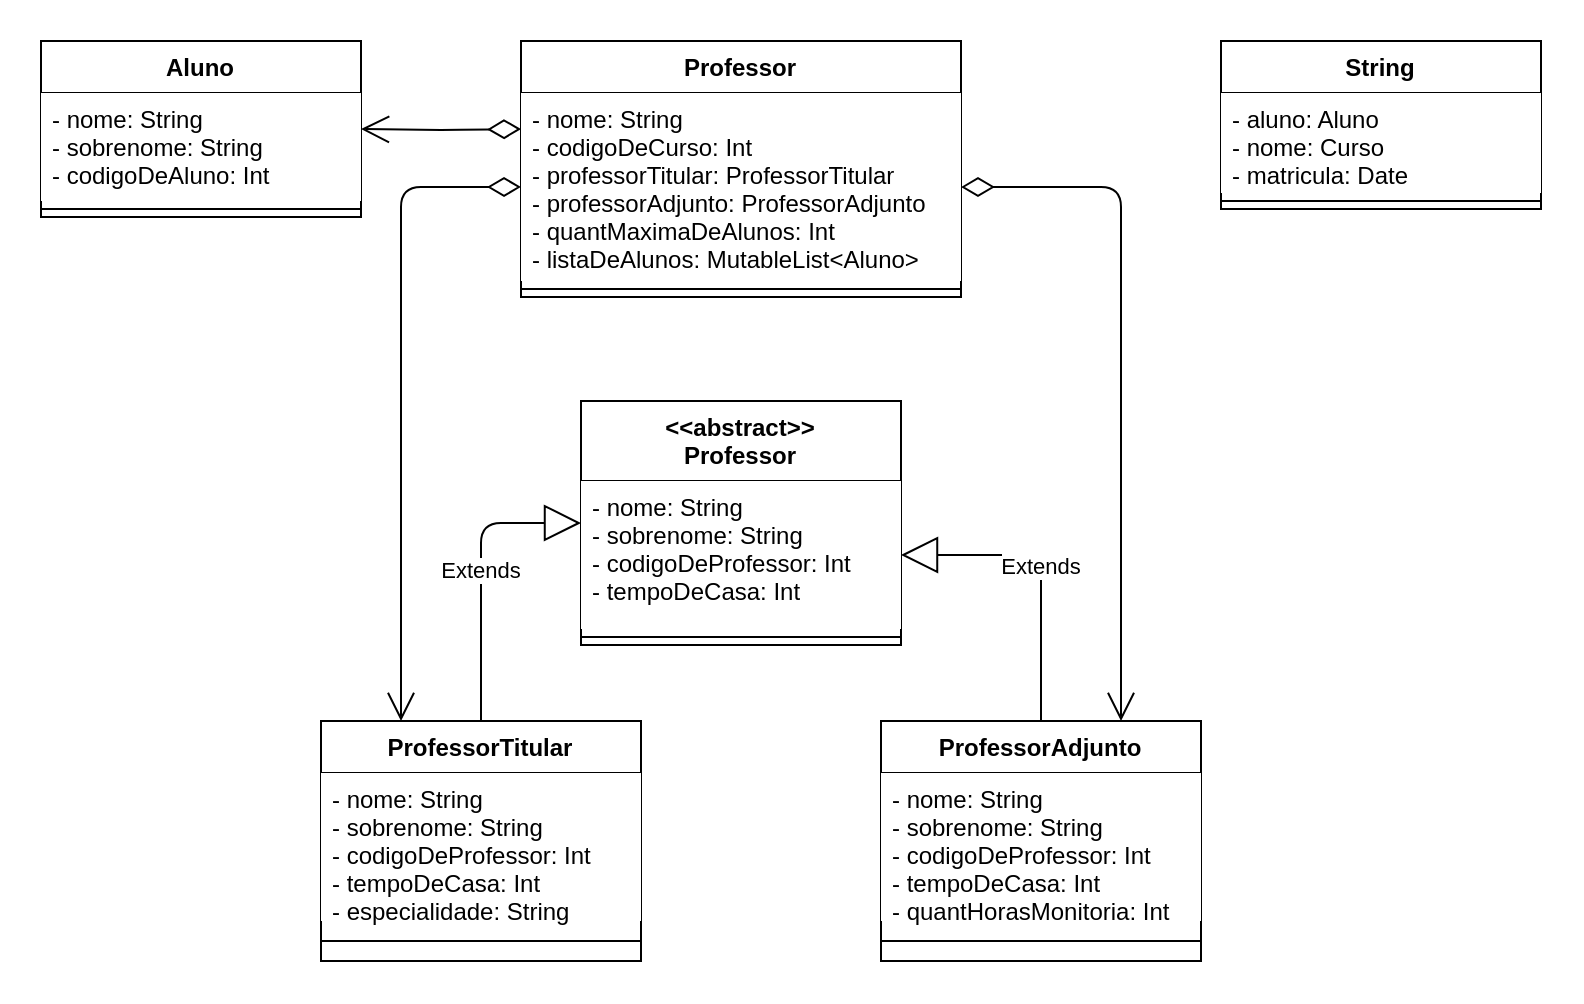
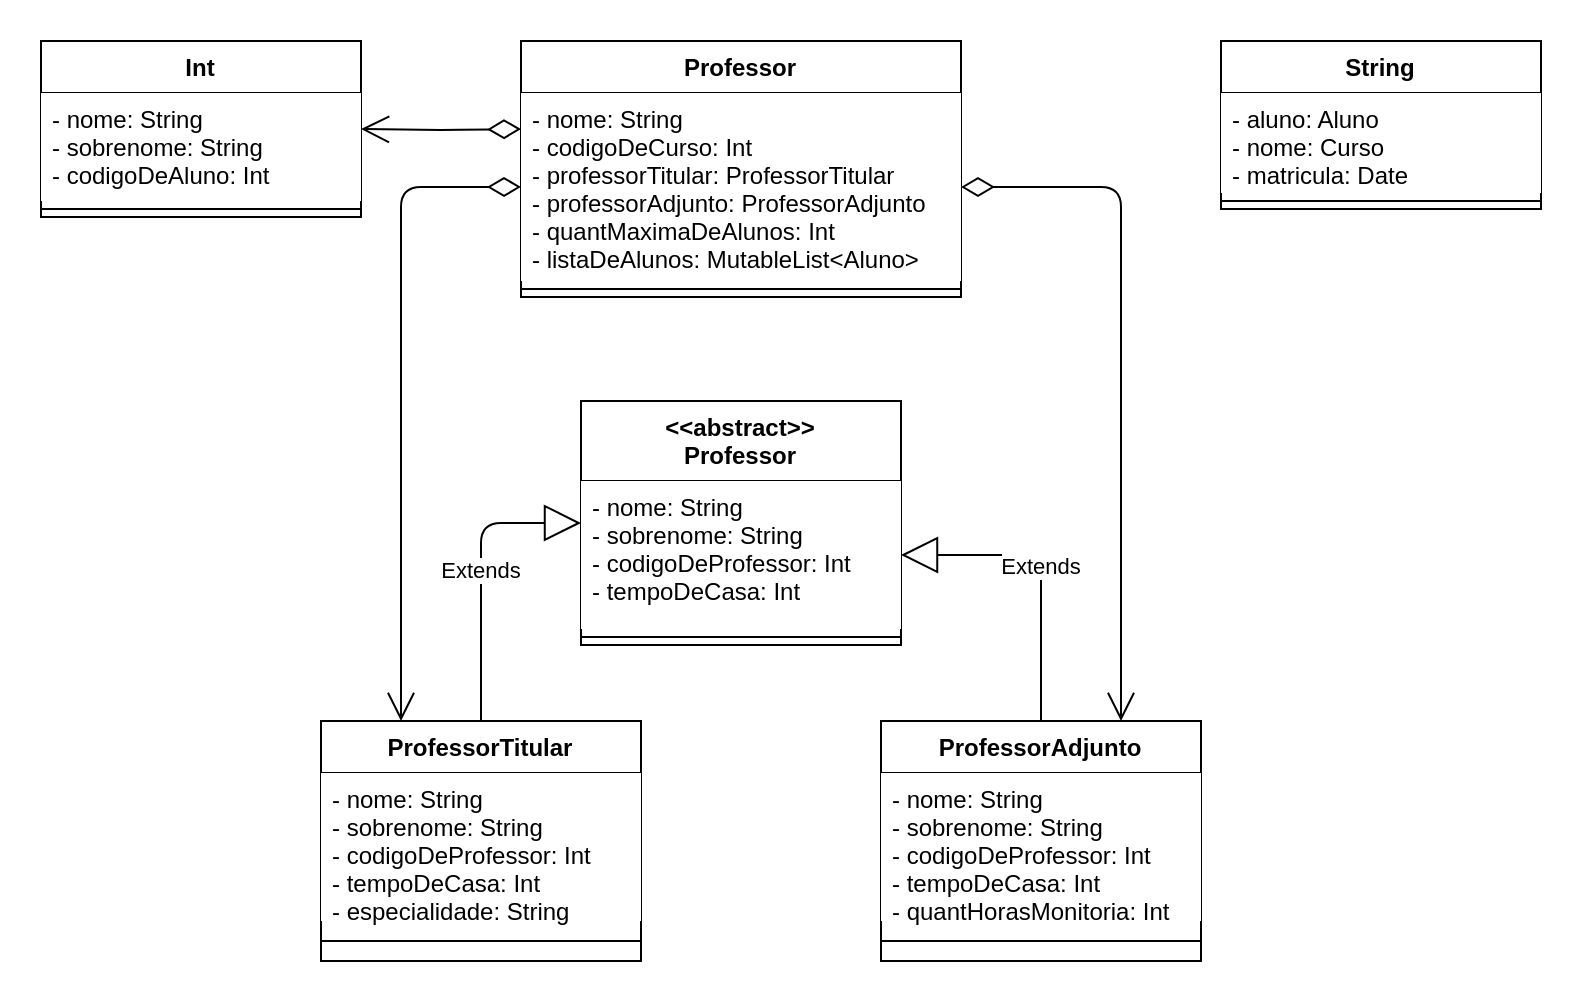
node "Aluno": label "Aluno" -> "Int"
